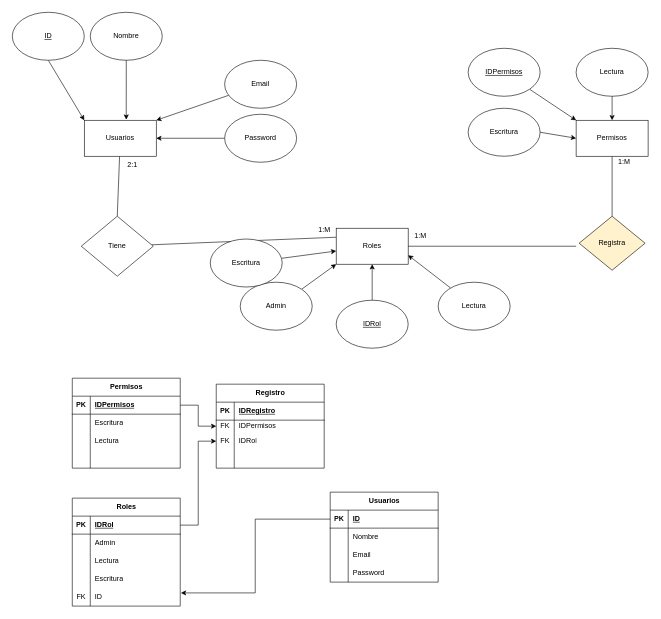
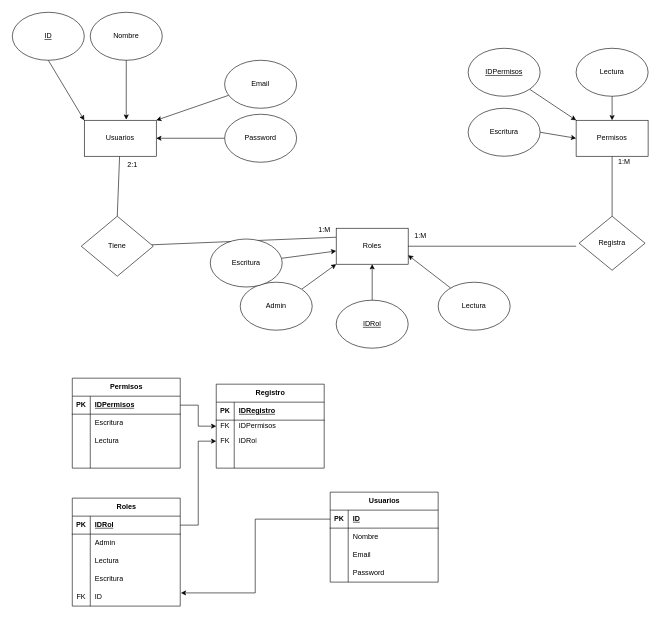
node "Registra": fillcolor #fff2cc -> #ffffff
